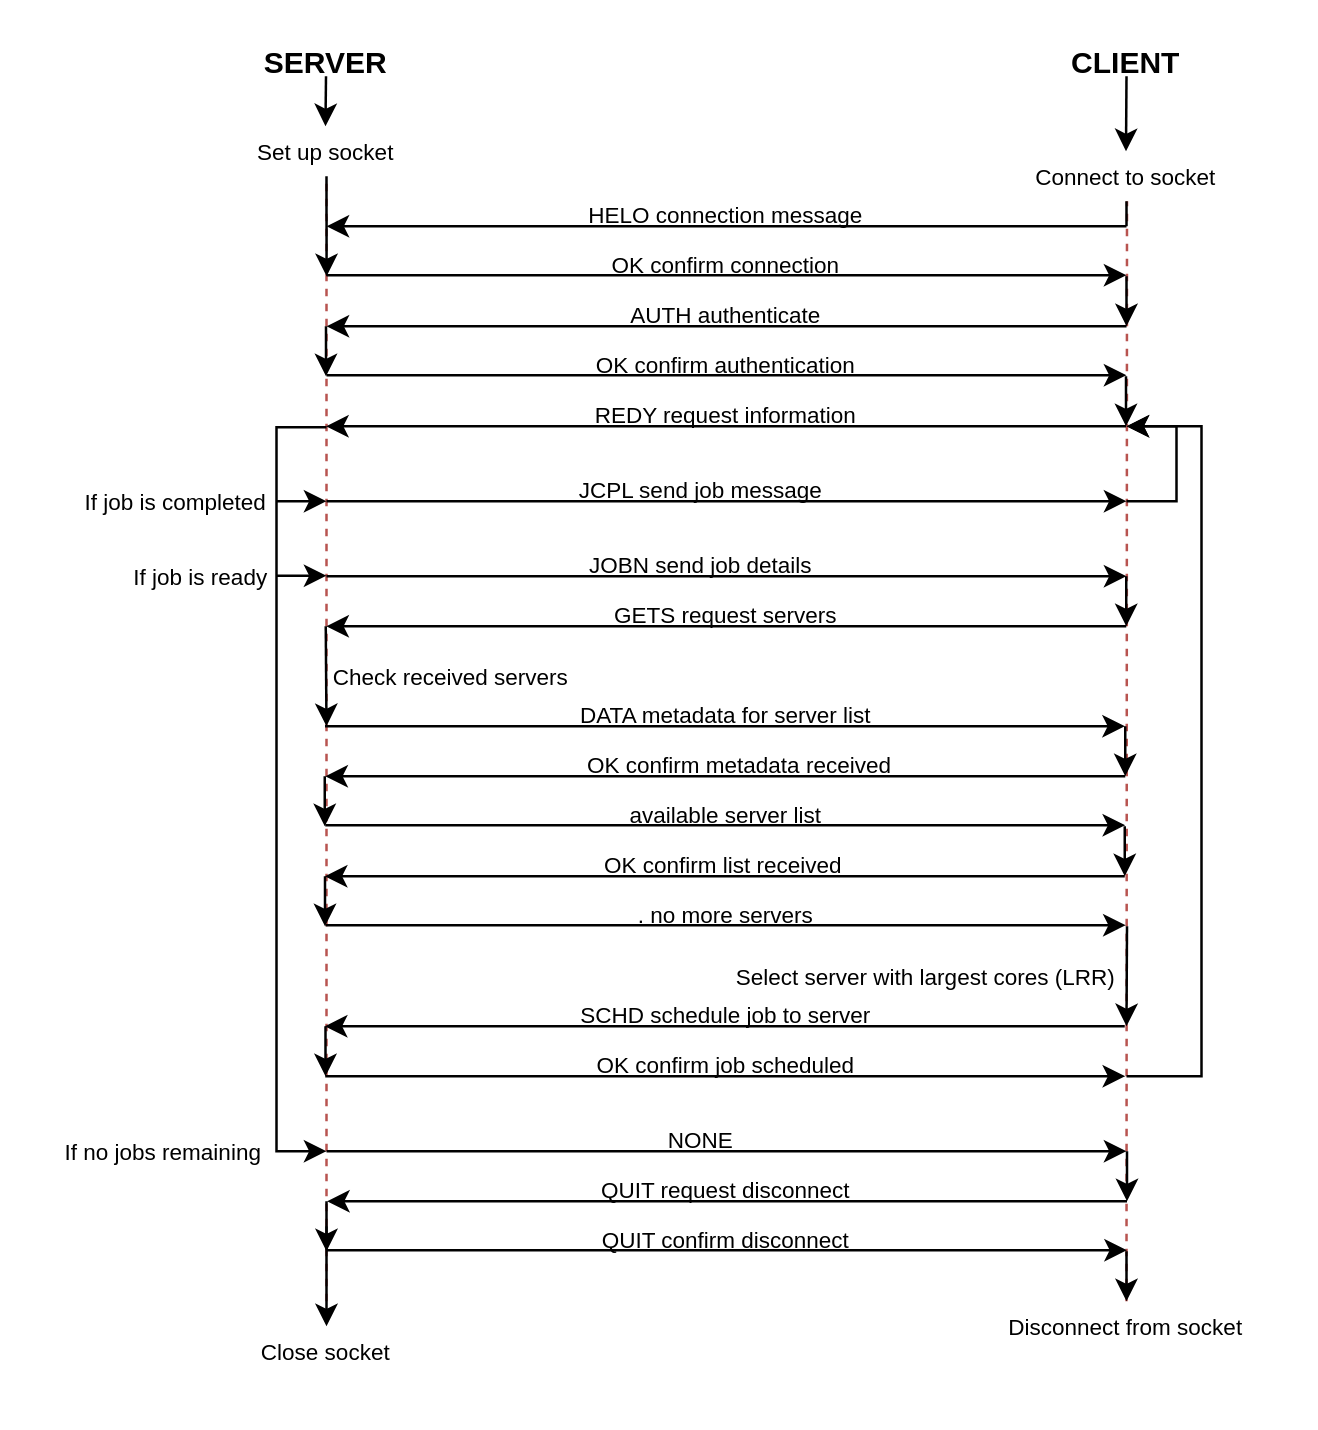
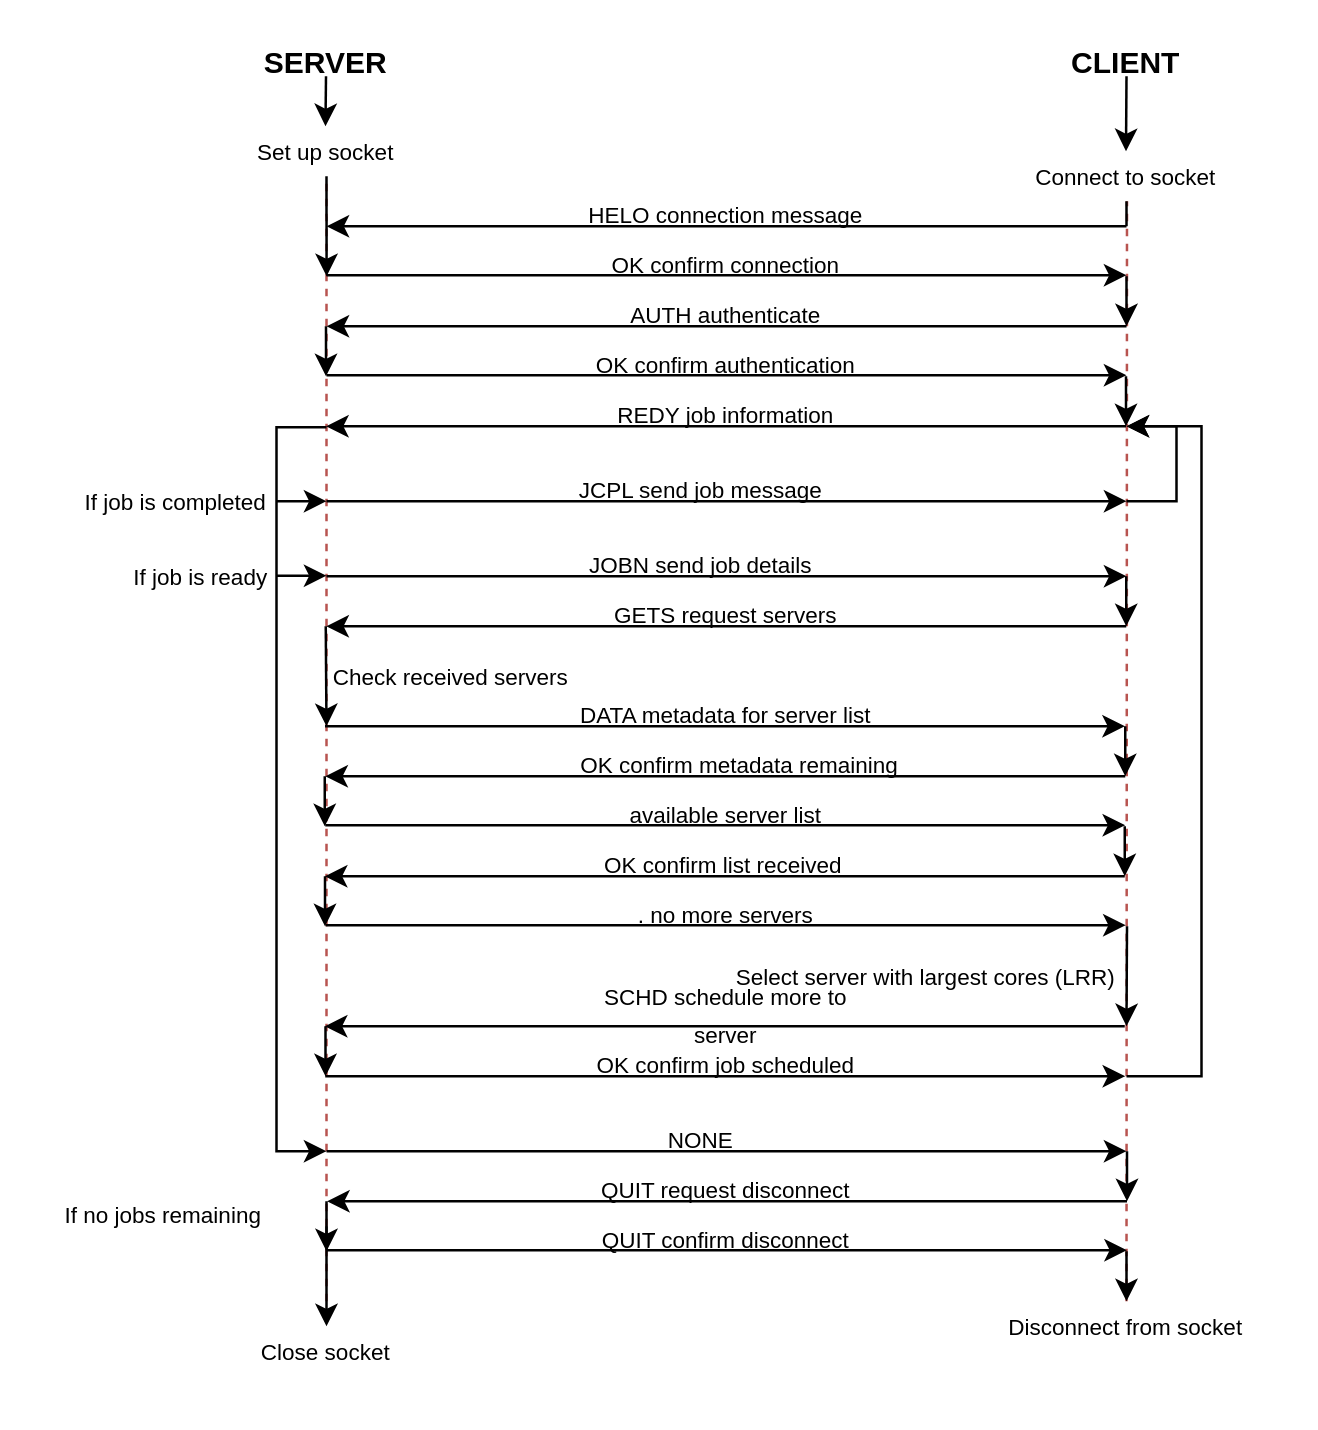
node "REDY request information": label "REDY request information" -> "REDY job information"
node "OK confirm metadata received": label "OK confirm metadata received" -> "OK confirm metadata remaining"
node "SCHD schedule job to server": label "SCHD schedule job to server" -> "SCHD schedule more to server"
node "If no jobs remaining": moved (164, 1151) -> (164, 1214)
